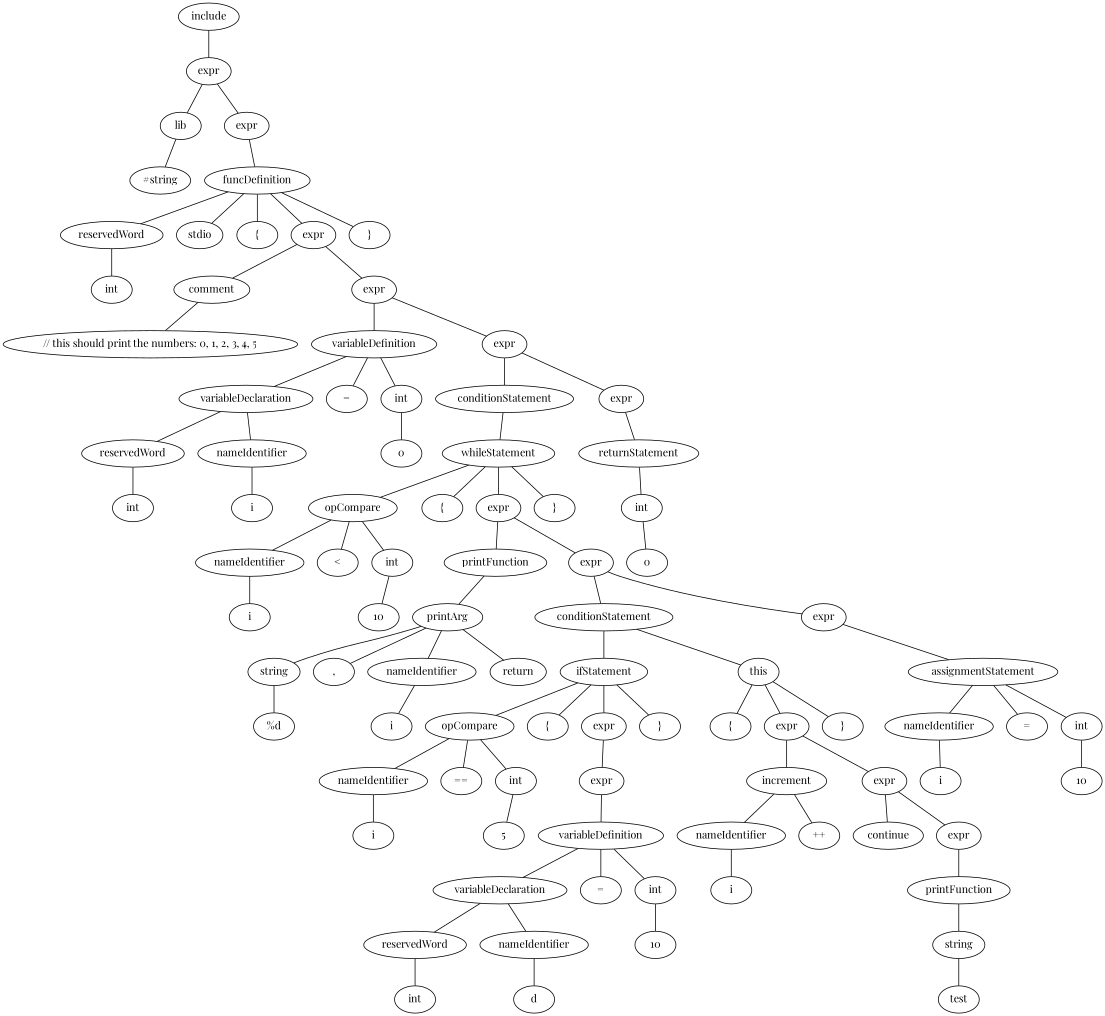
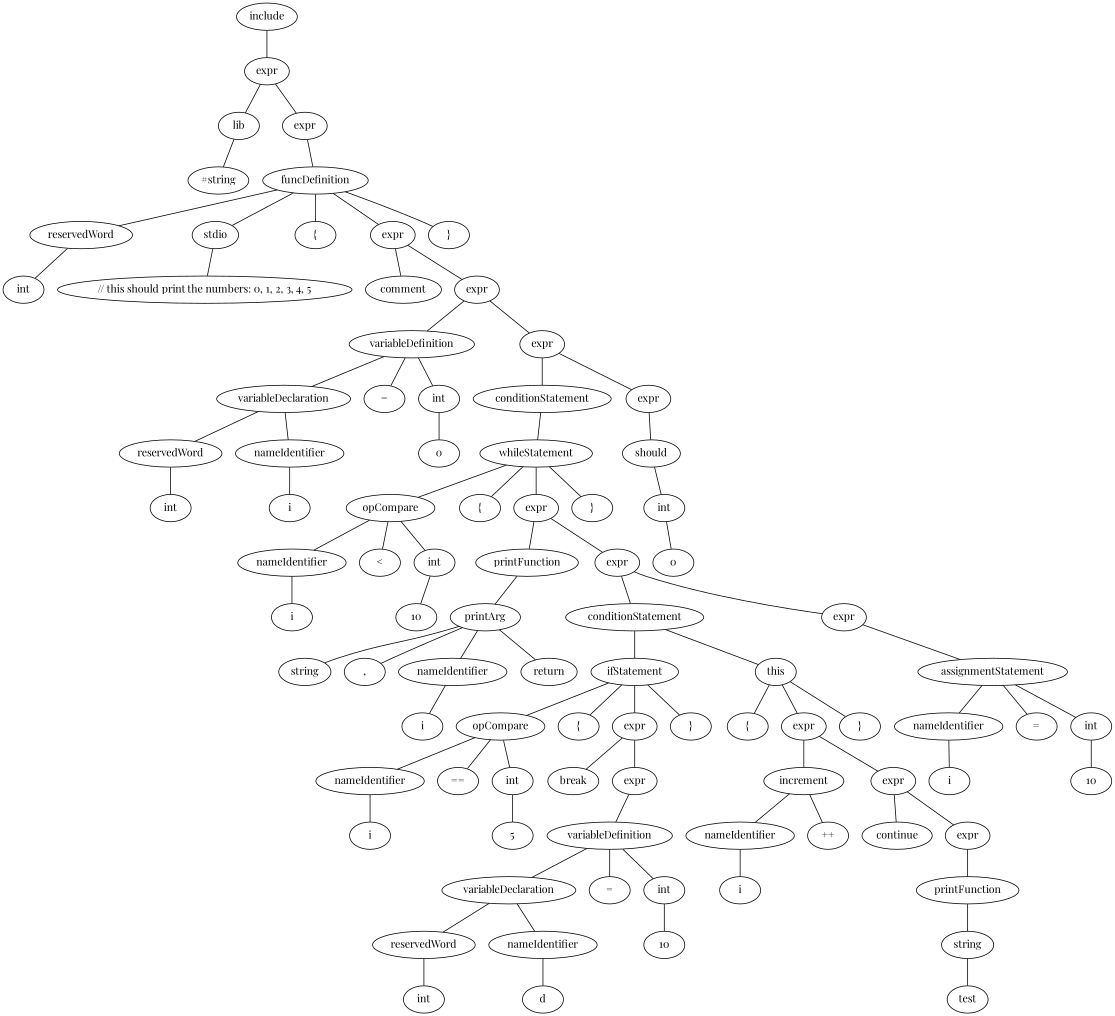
edge "comment" -- "// this should print the numbers: 0, 1, 2, 3, 4, 5": now "stdio" -- "// this should print the numbers: 0, 1, 2, 3, 4, 5"
node "returnStatement": label "returnStatement" -> "should"
node "%d": removed
node "break": added
